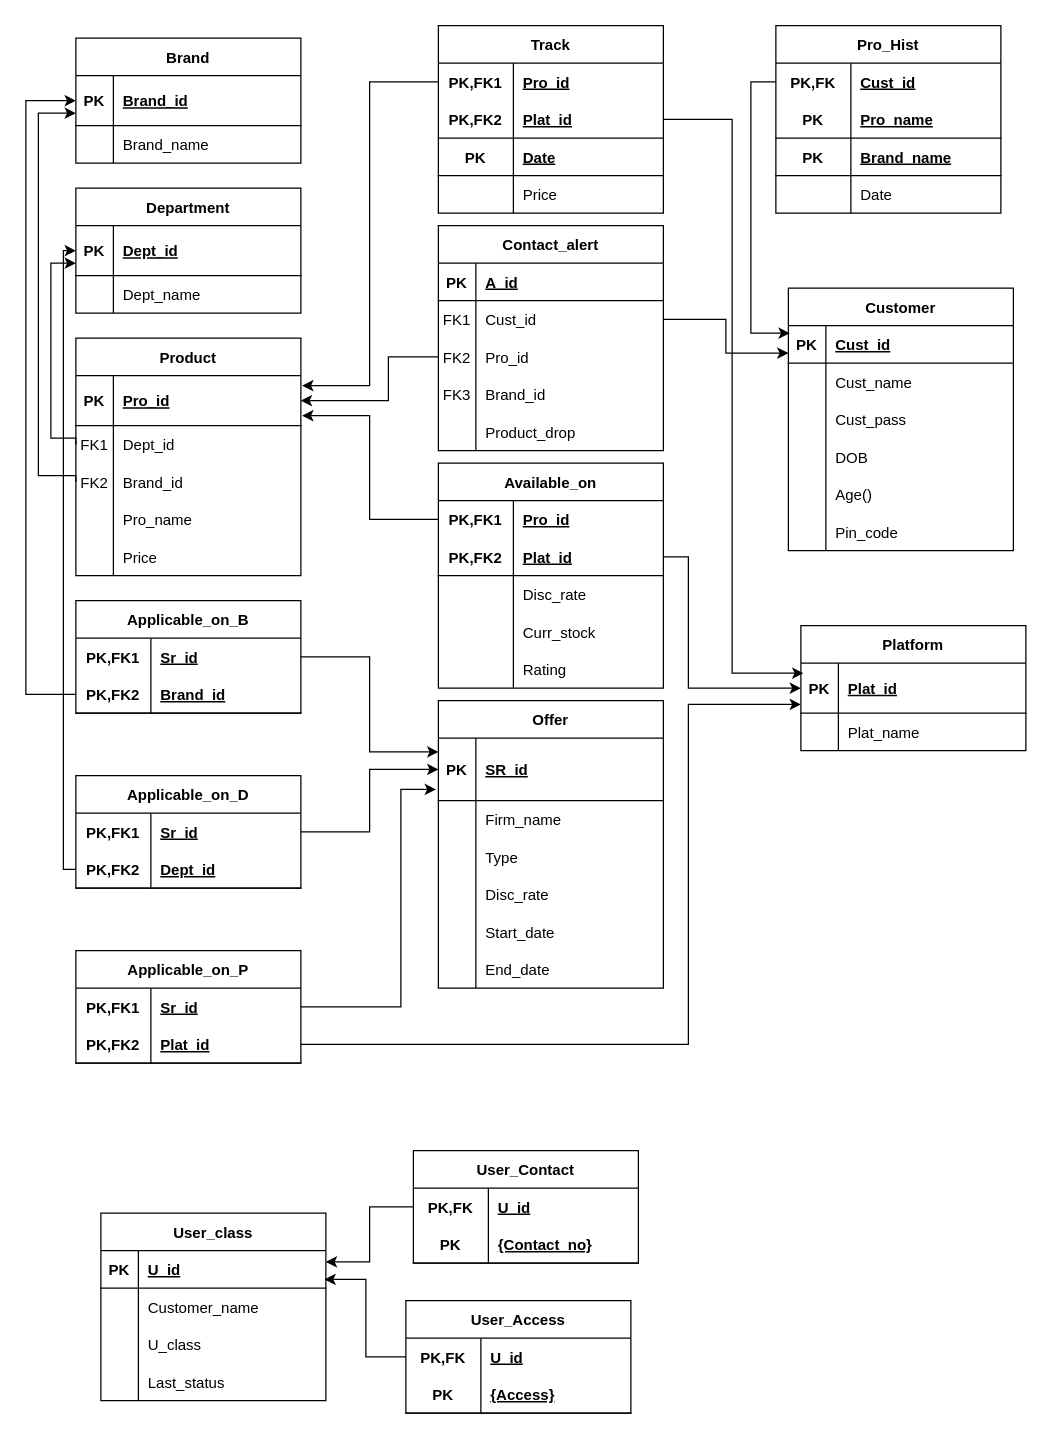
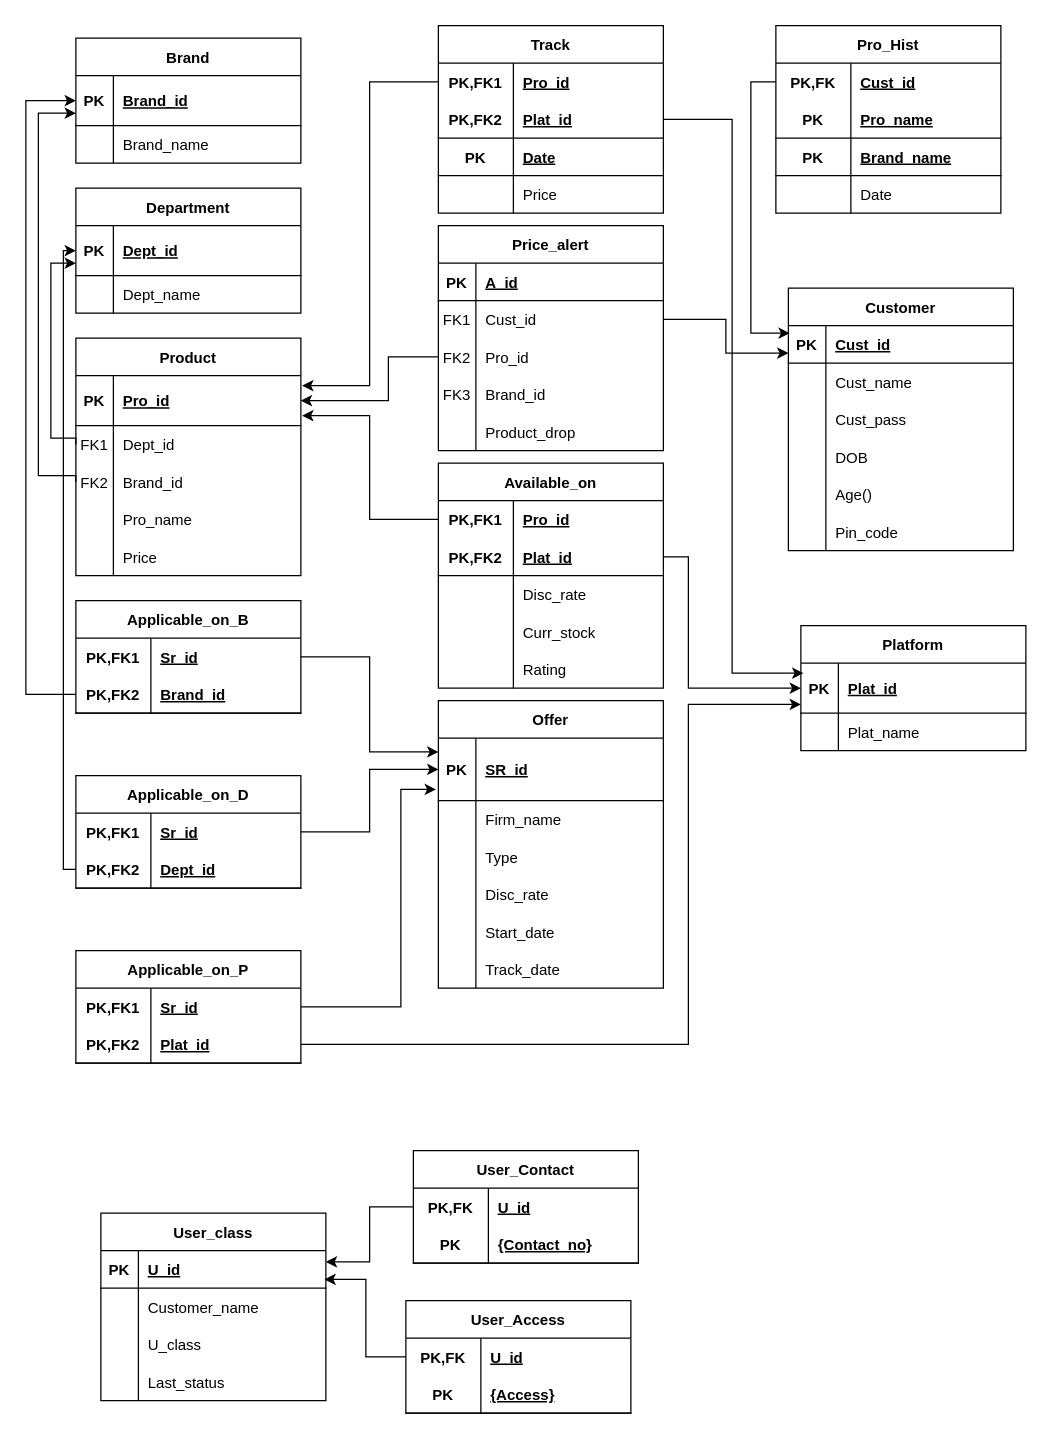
node "Contact_alert": label "Contact_alert" -> "Price_alert"
node "End_date": label "End_date" -> "Track_date"
